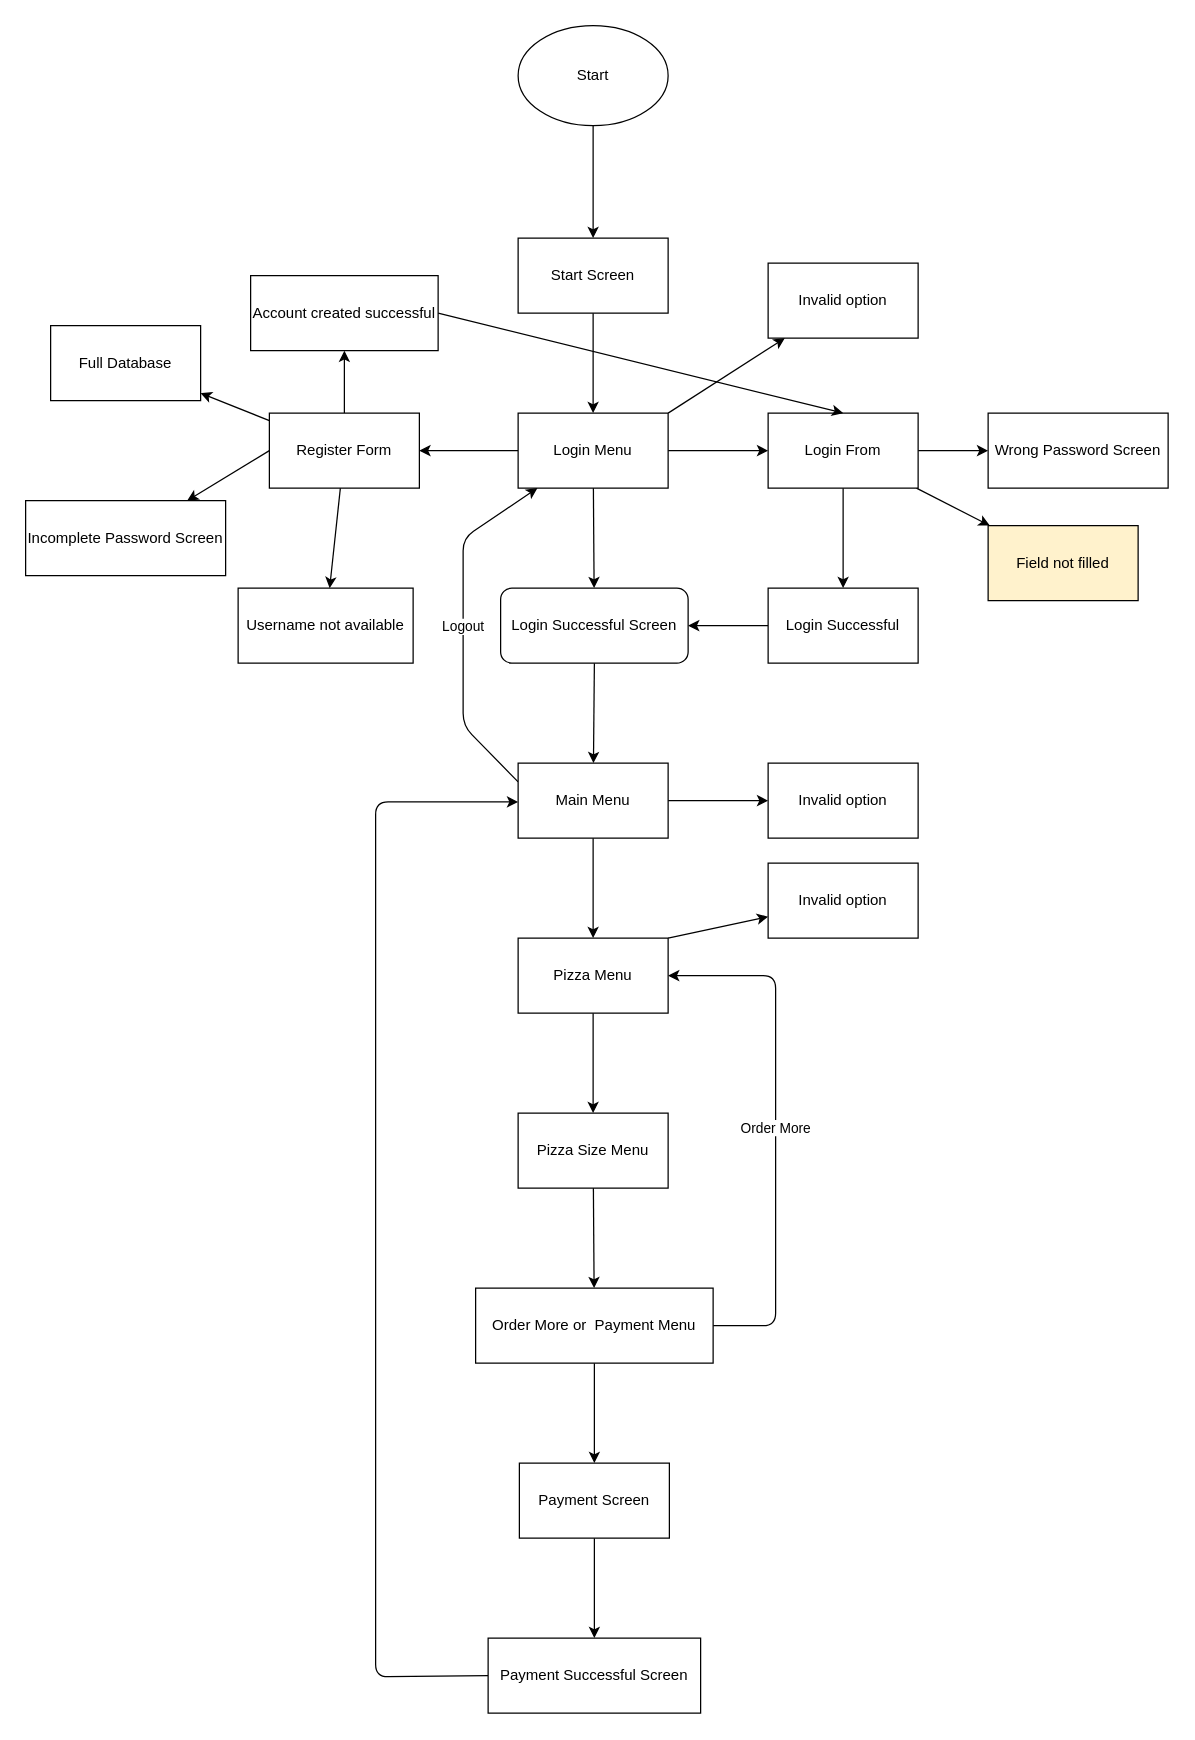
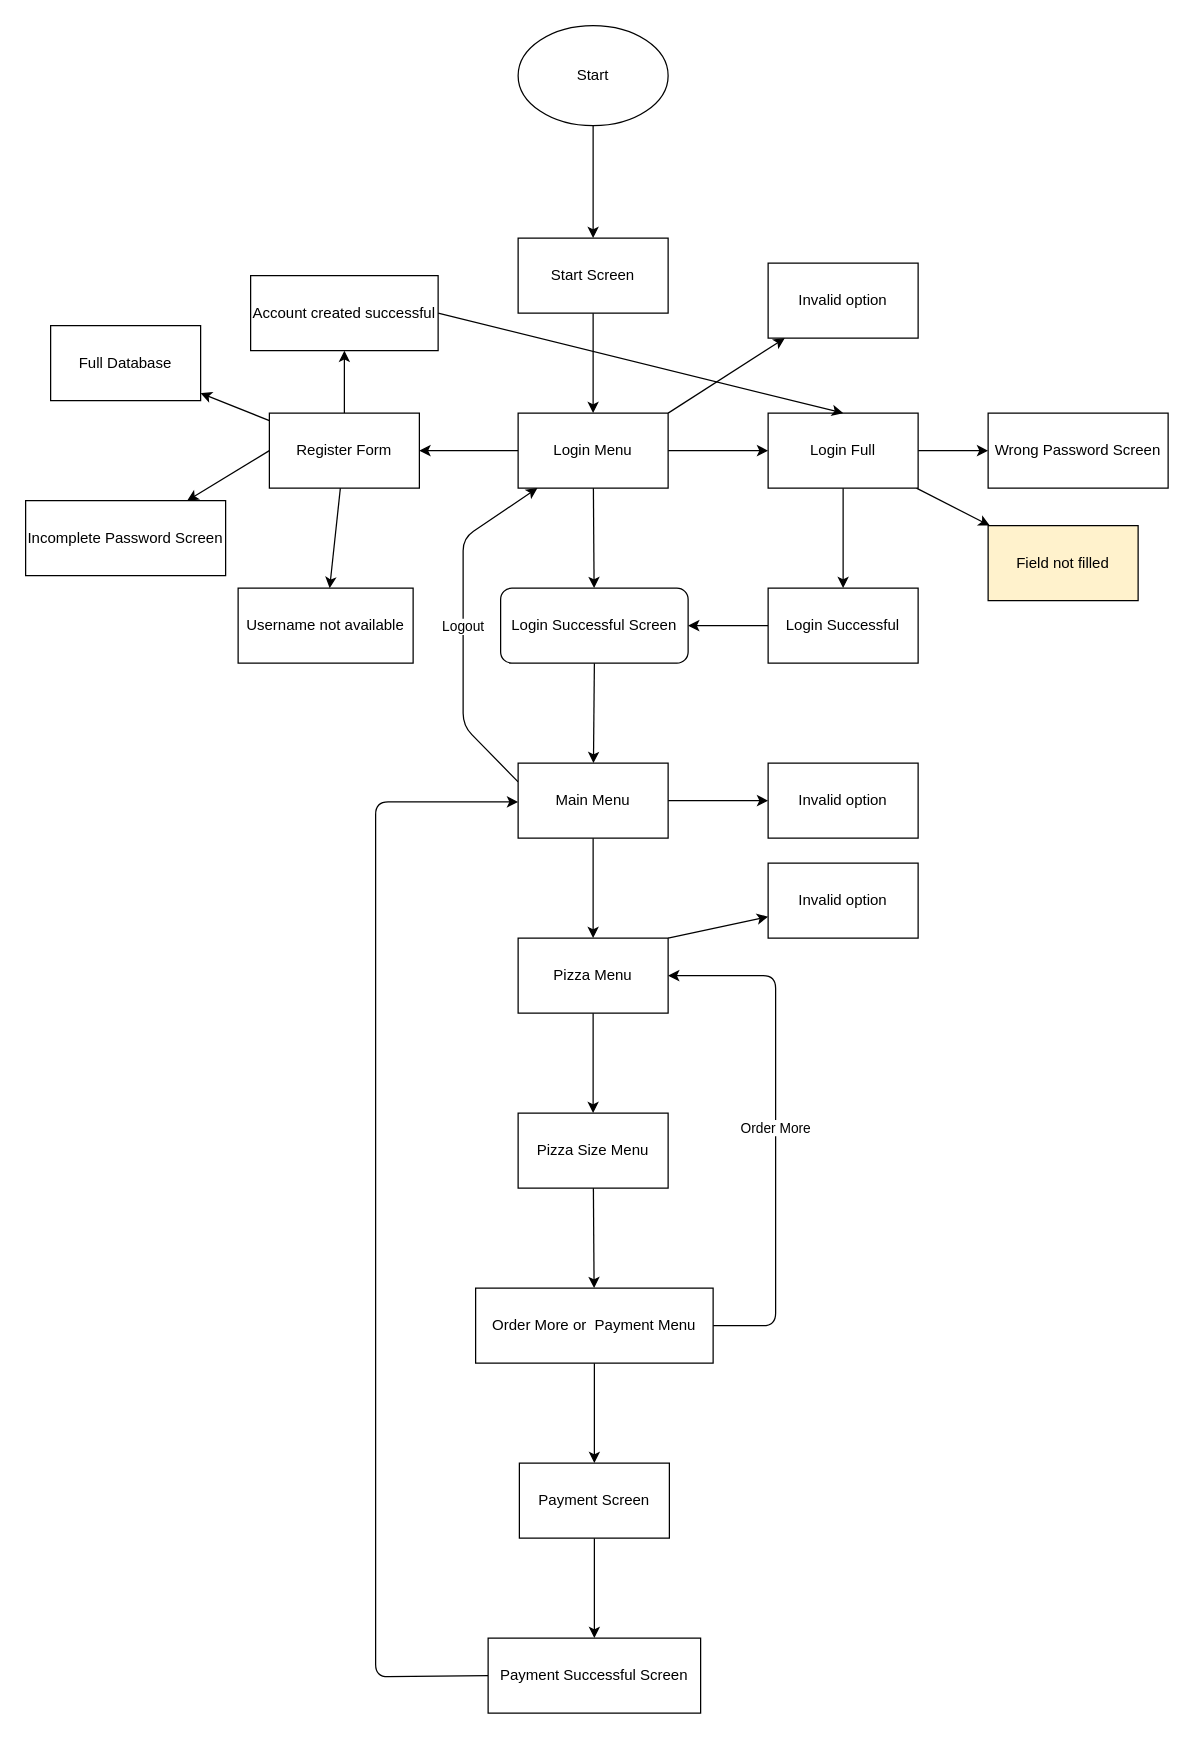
node "Login From": label "Login From" -> "Login Full"
